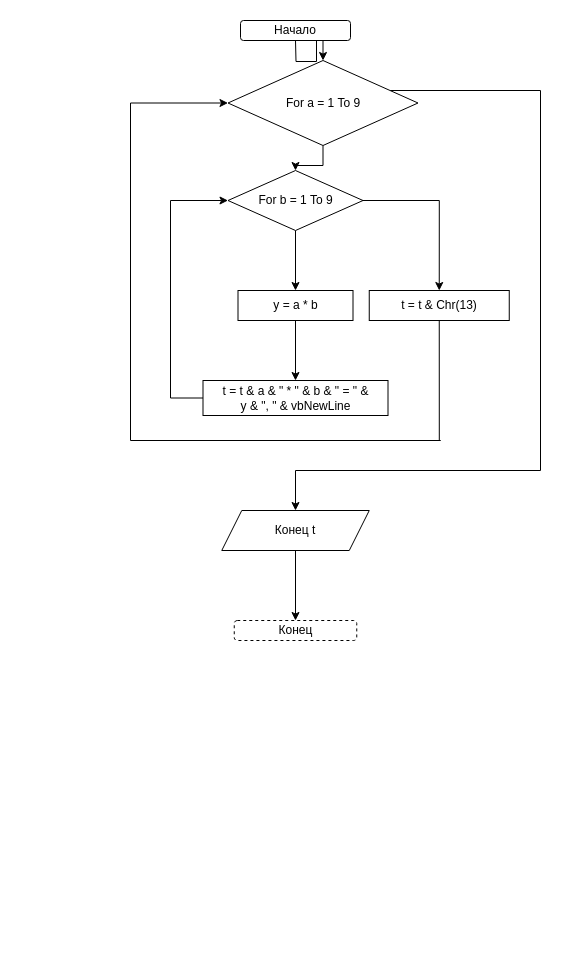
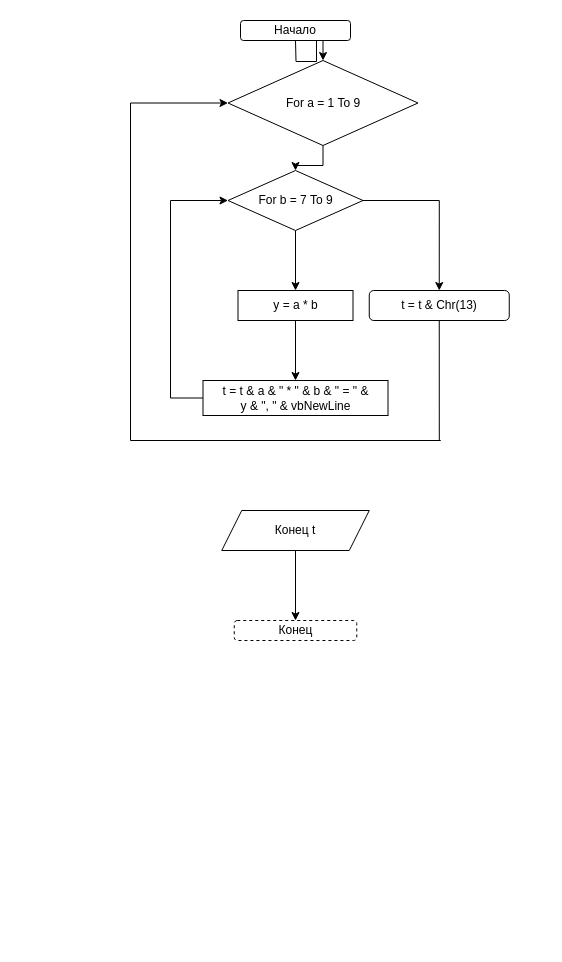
node "For b = 1 To 9": label "For b = 1 To 9" -> "For b = 7 To 9"
node "t = t & Chr(13)": shape rectangle -> rounded rectangle
edge "For a = 1 To 9" -> "Конец t": removed
